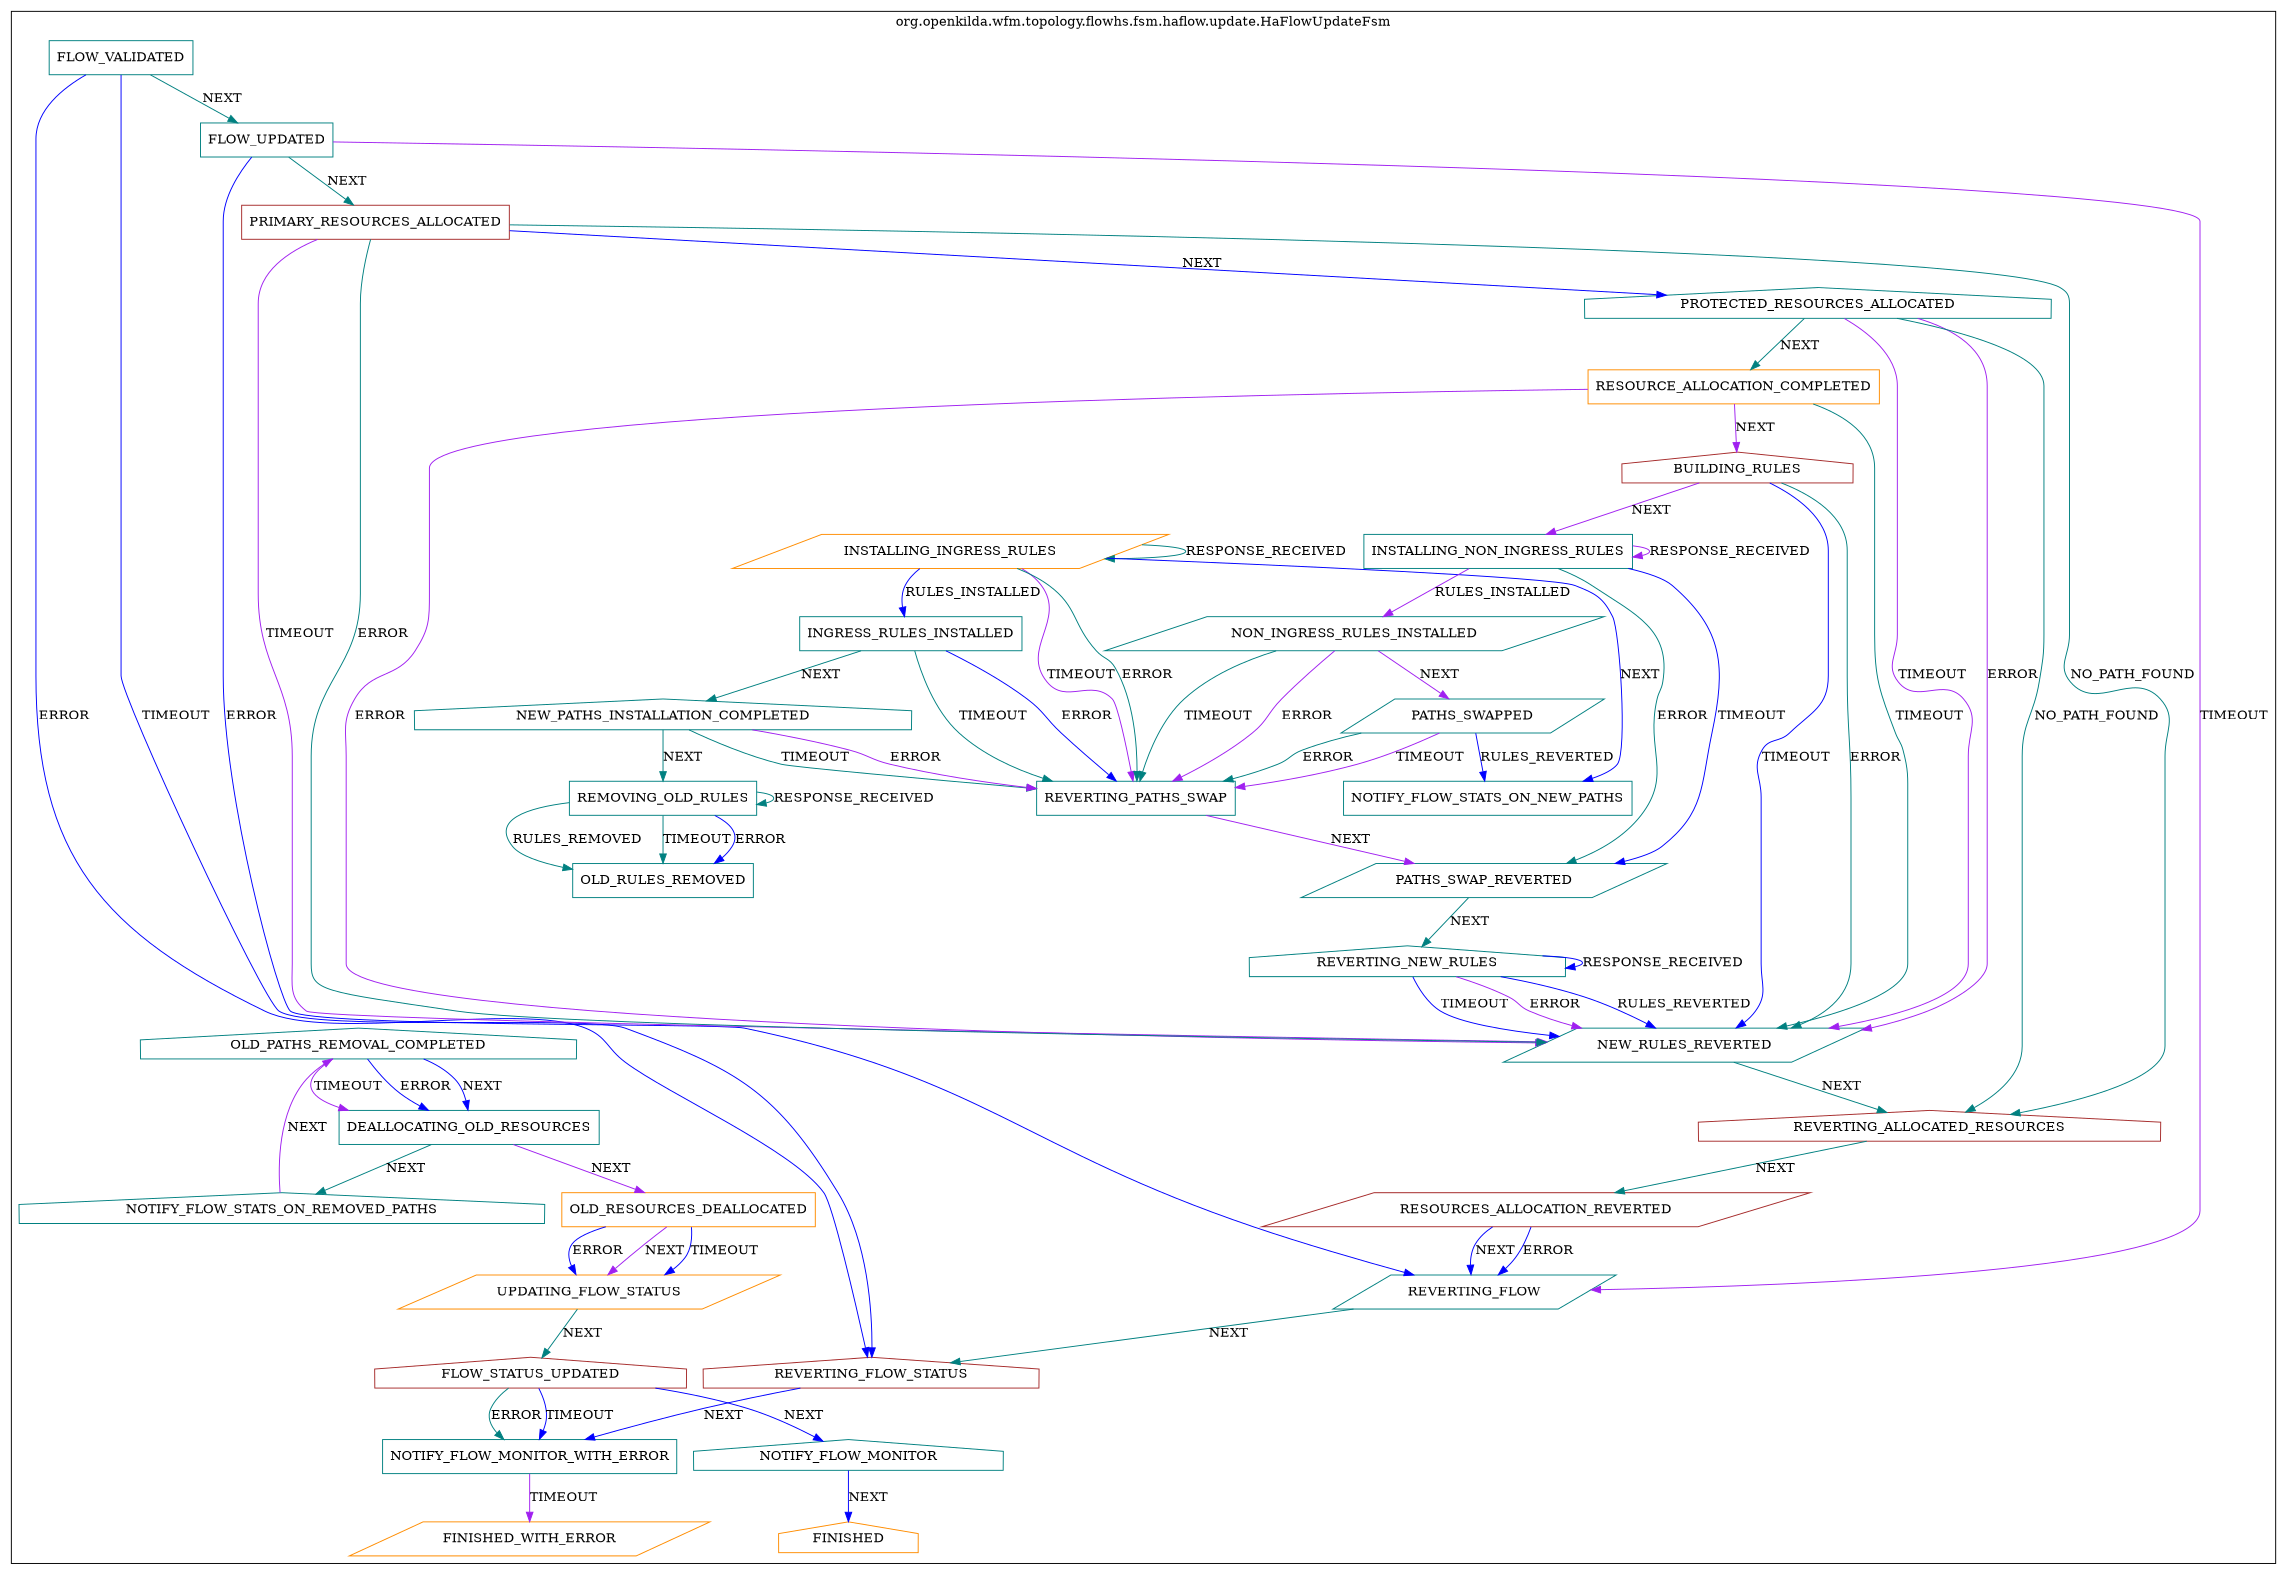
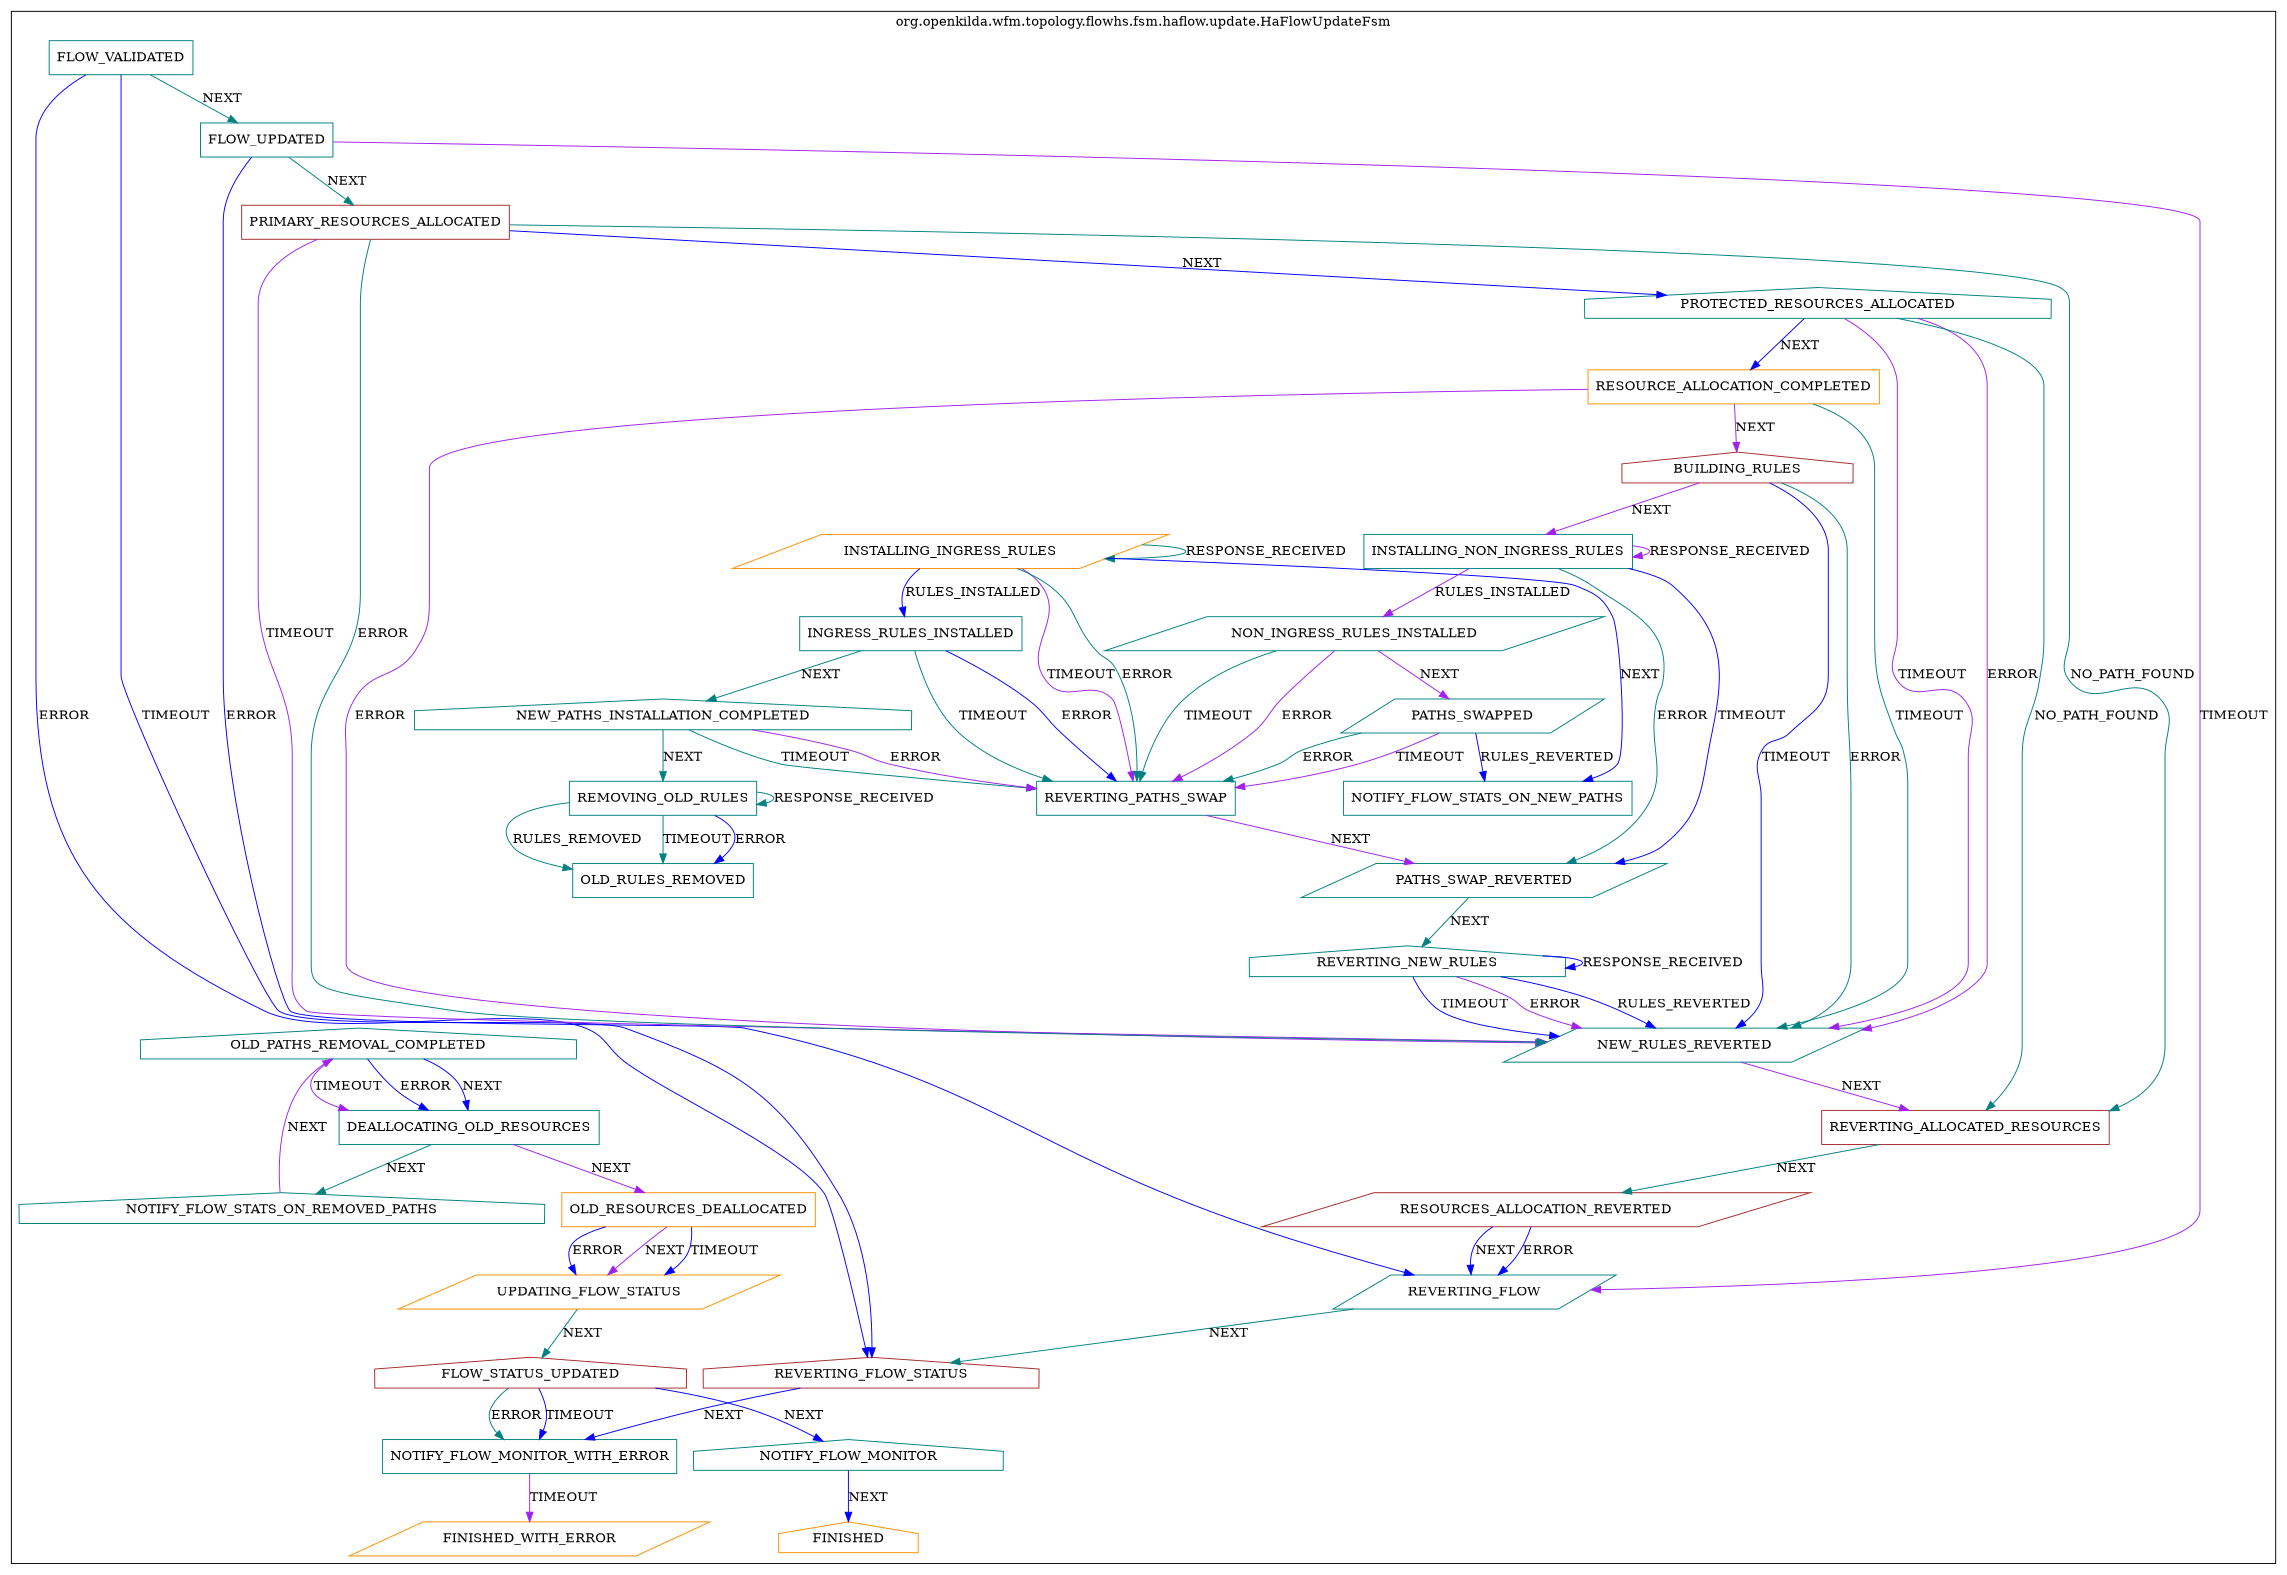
edge "PROTECTED_RESOURCES_ALLOCATED" -> "RESOURCE_ALLOCATION_COMPLETED": color teal -> blue
edge "NEW_RULES_REVERTED" -> "REVERTING_ALLOCATED_RESOURCES": color teal -> purple
node "REVERTING_ALLOCATED_RESOURCES": shape house -> box
